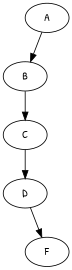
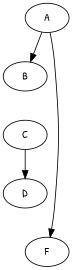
edge "B" -> "C": removed
edge "D" -> "F": now "A" -> "F"
